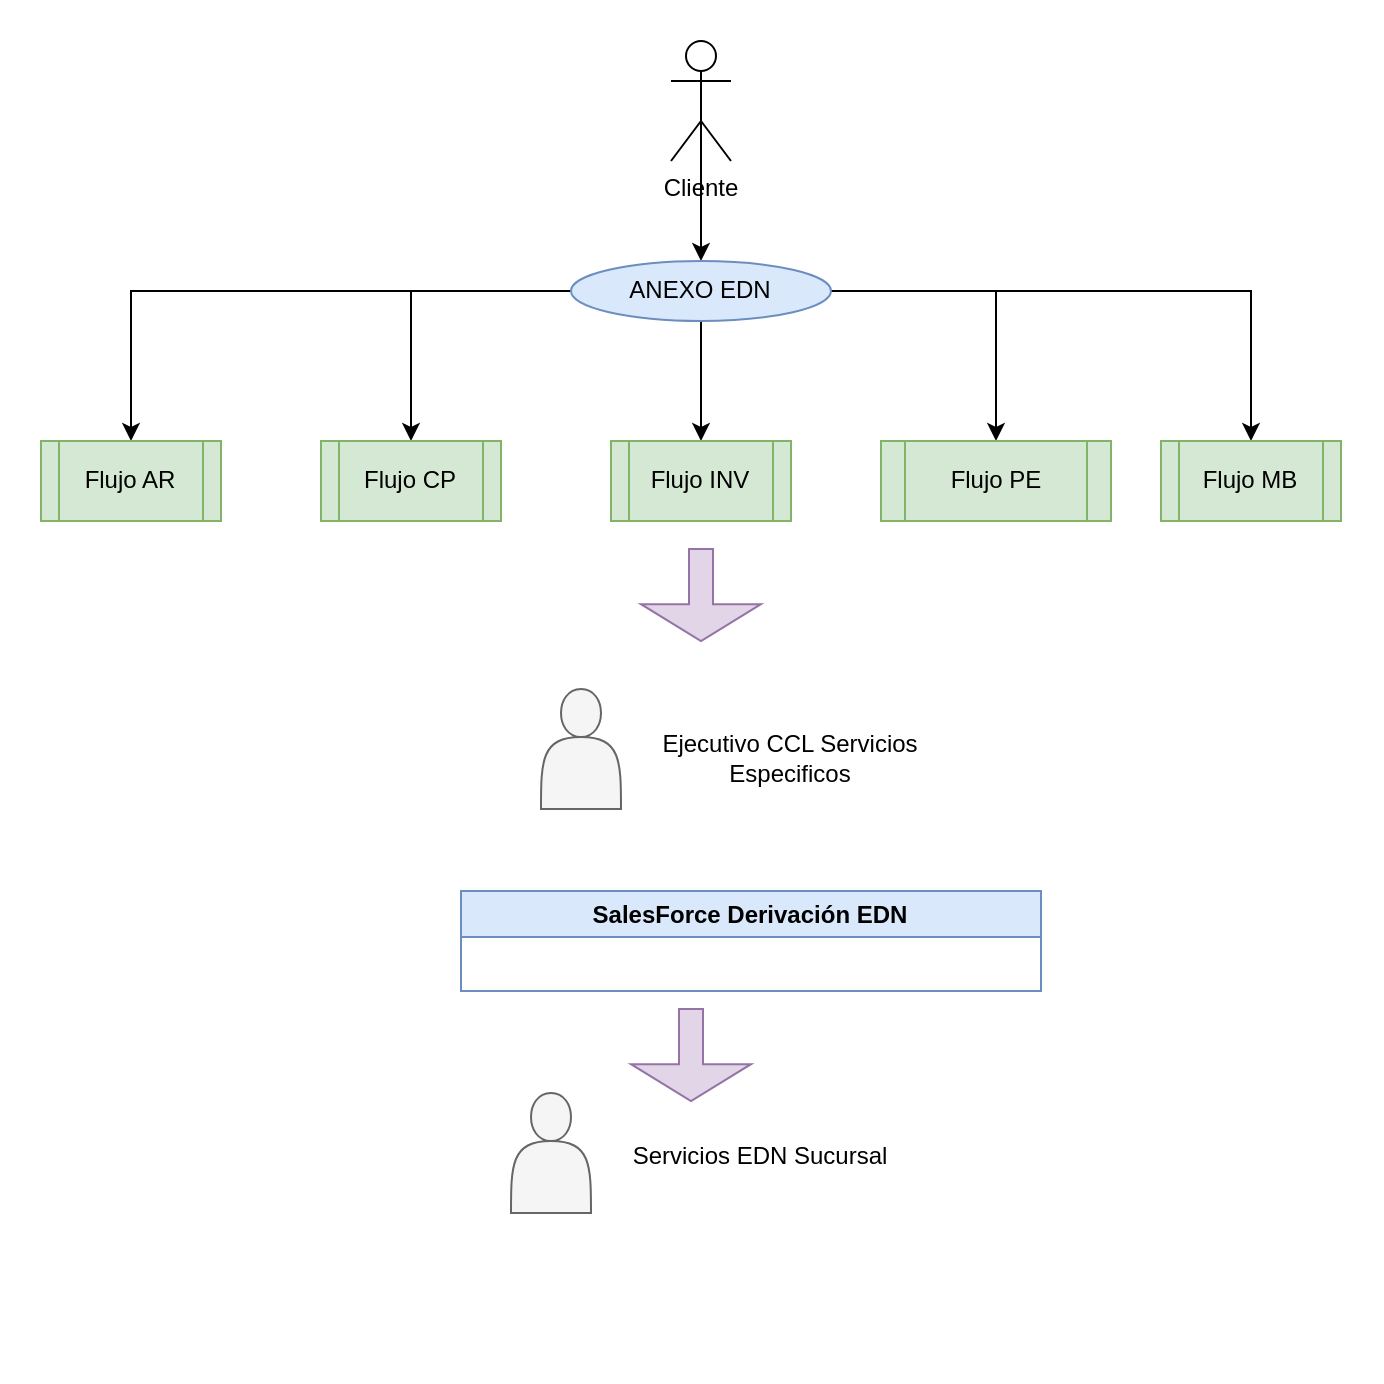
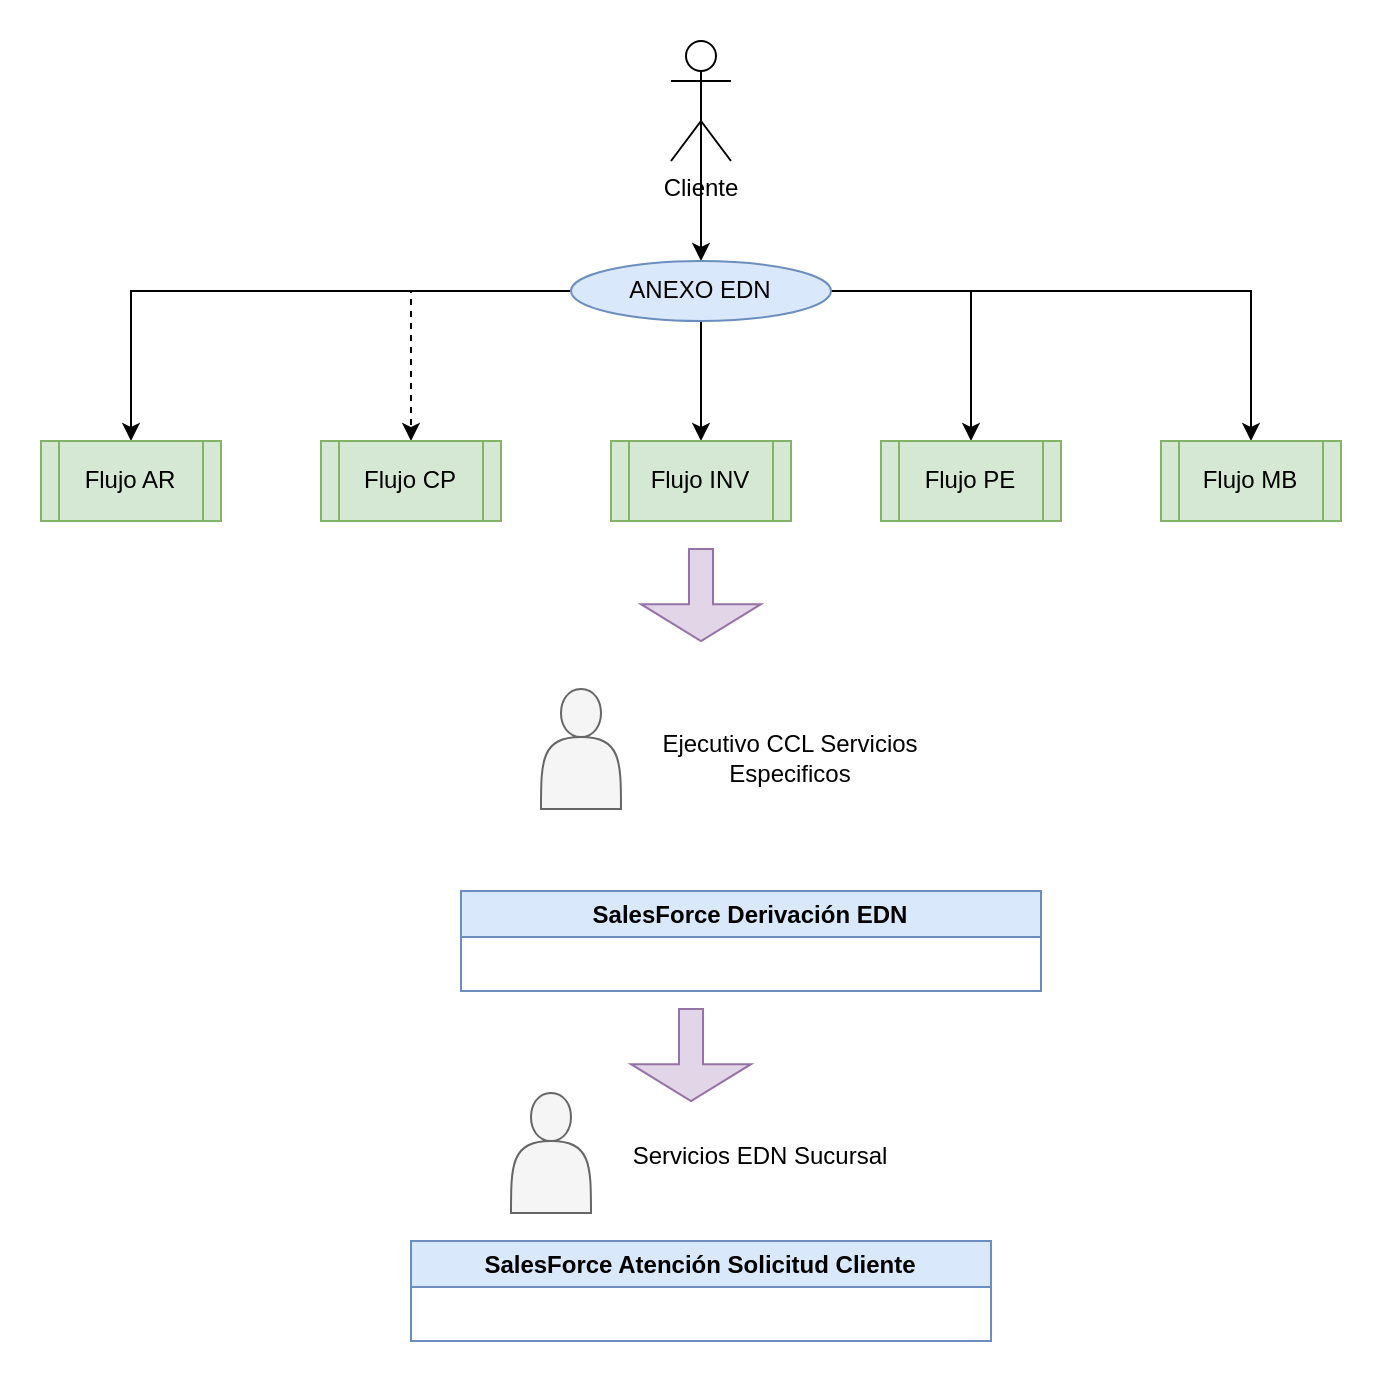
edge "ANEXO EDN" -> "Flujo CP": style solid -> dashed
node "Flujo PE": size 230x80 -> 180x80
node "SalesForce Atención Solicitud Cliente": added
